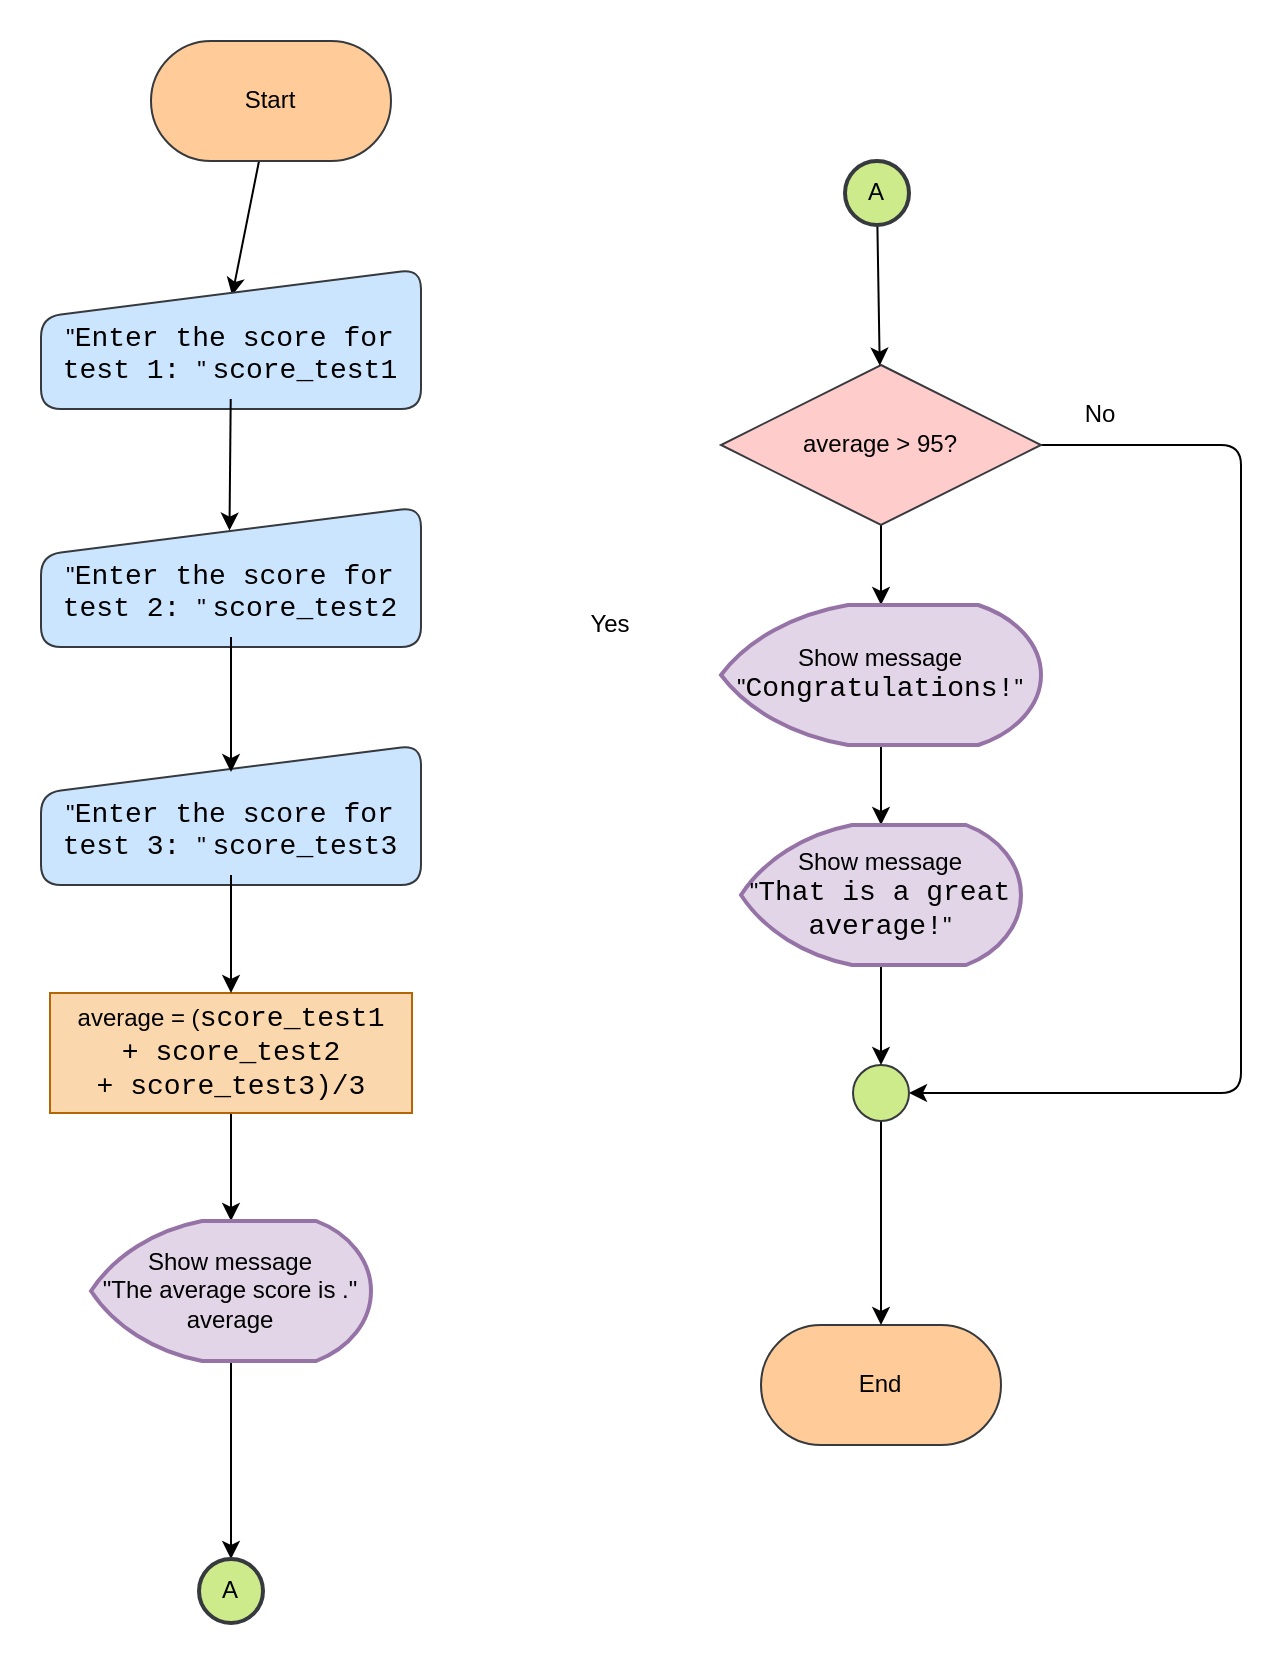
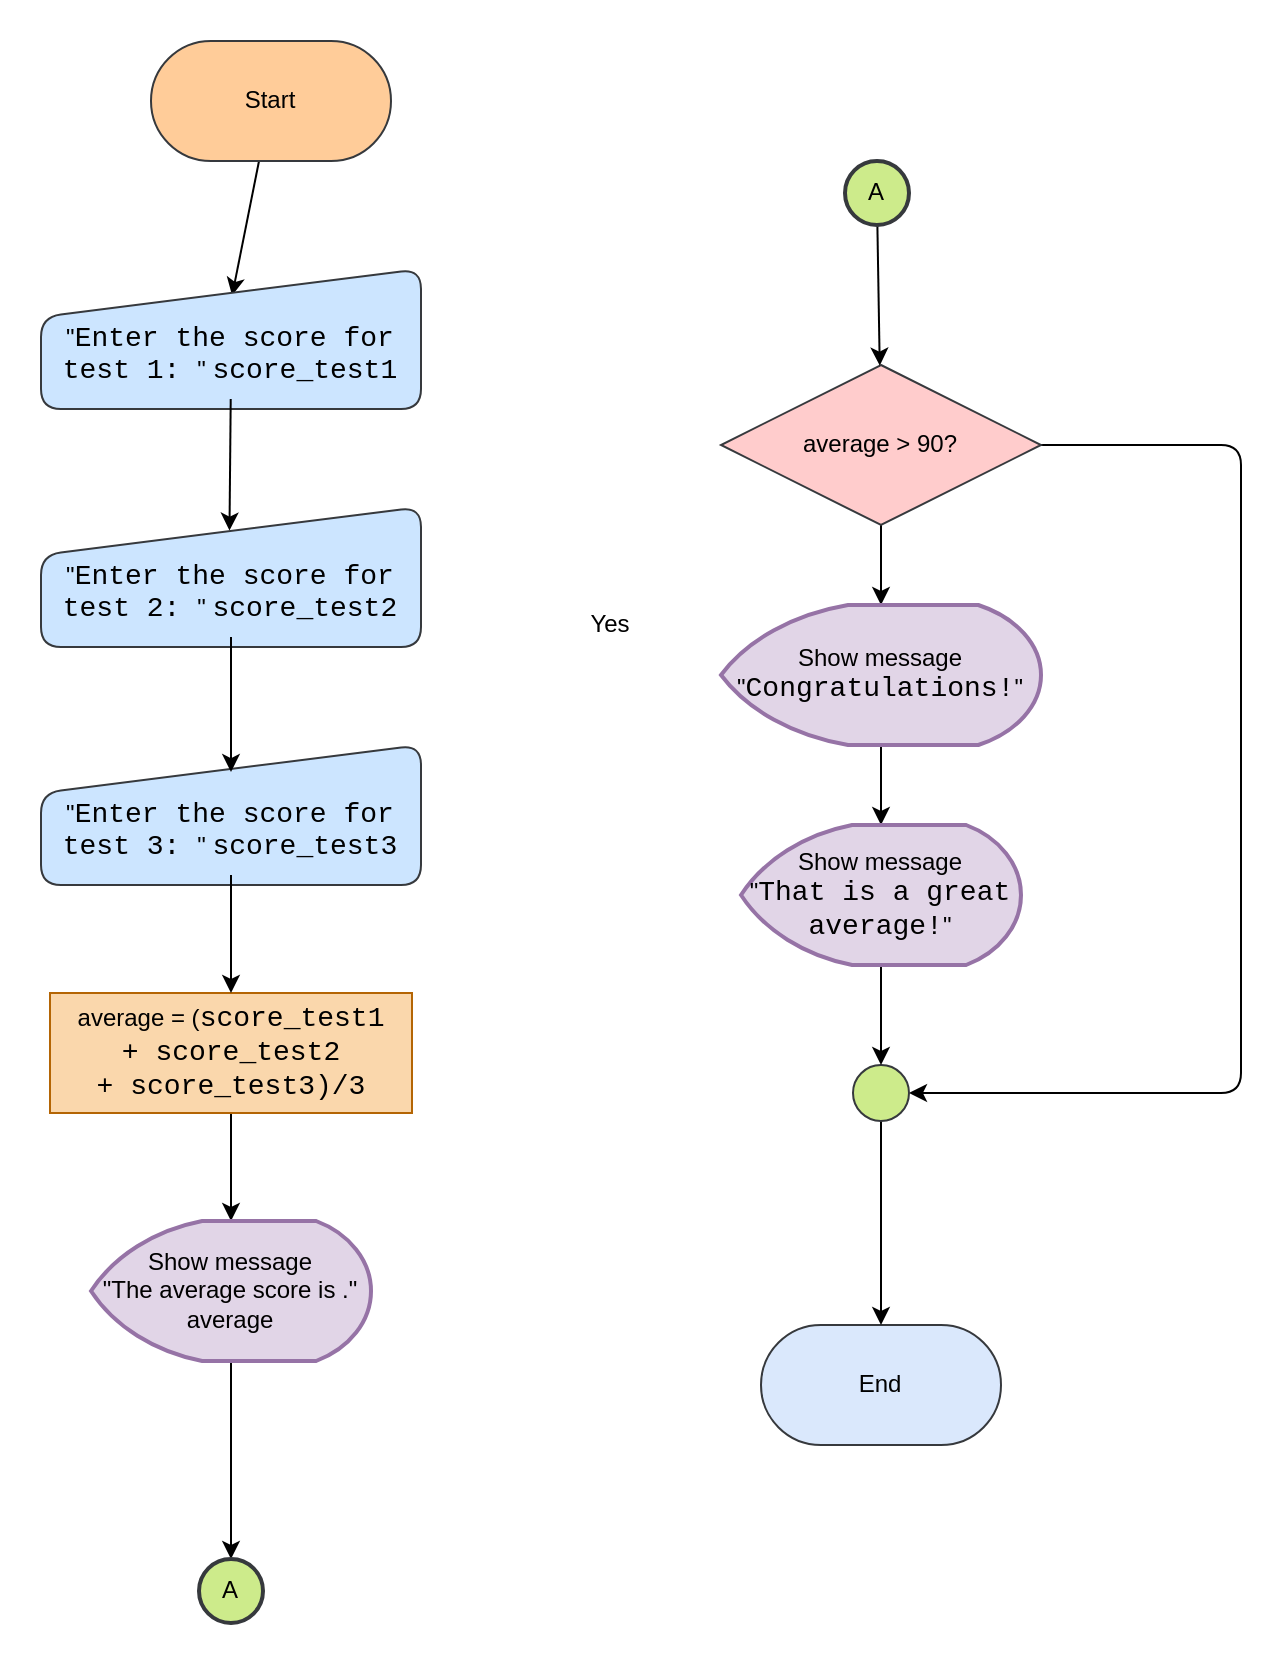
node "No": removed
node "average > 95?": label "average > 95?" -> "average > 90?"
node "End": fillcolor #ffcc99 -> #dae8fc
